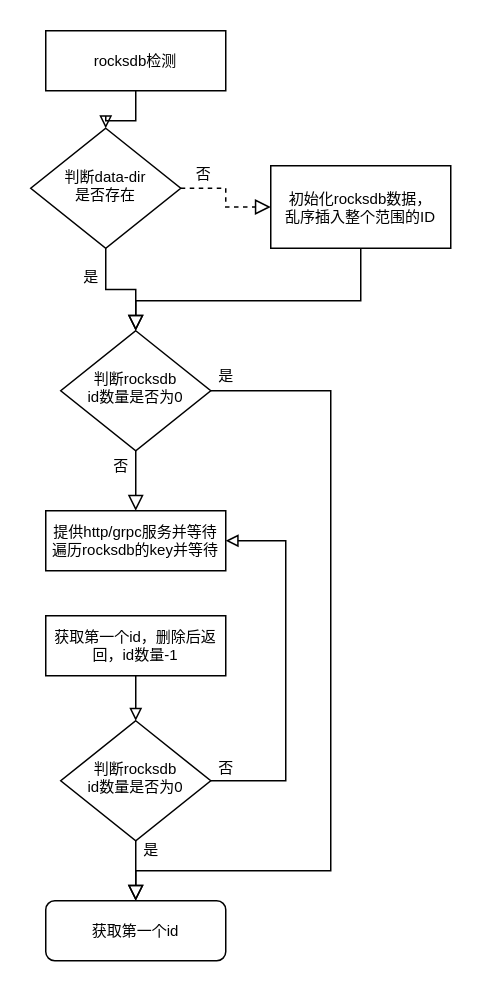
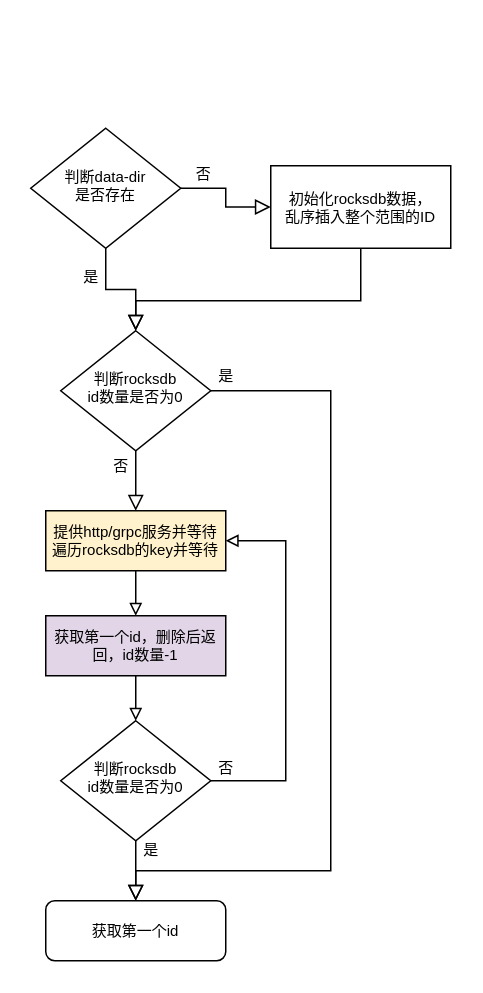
node "rocksdb检测": removed
edge "rocksdb检测" -> "判断data-dir是否存在": removed
edge "判断data-dir是否存在" -> "初始化rocksdb数据， 乱序插入整个范围的ID": style dashed -> solid
node "提供http/grpc服务并等待 遍历rocksdb的key并等待": fillcolor #ffffff -> #fff2cc
edge "提供http/grpc服务并等待 遍历rocksdb的key并等待" -> "获取第一个id，删除后返回，id数量-1": added
node "获取第一个id，删除后返回，id数量-1": fillcolor #ffffff -> #e1d5e7
